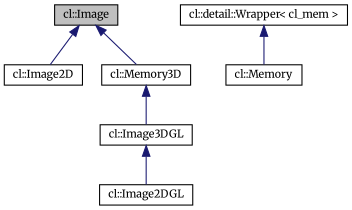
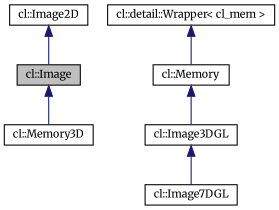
edge "cl::Image2D" -> "cl::Image": reversed
edge "cl::Image3DGL" -> "cl::Memory3D": now "cl::Image3DGL" -> "cl::Memory"
node "cl::Image2DGL": label "cl::Image2DGL" -> "cl::Image7DGL"
